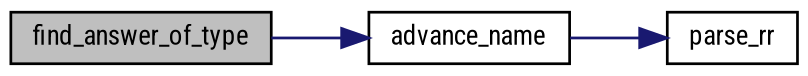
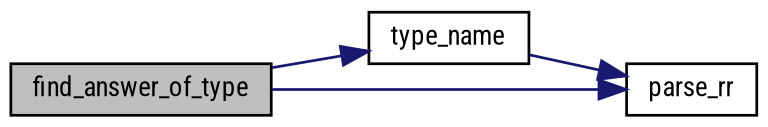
node "advance_name": label "advance_name" -> "type_name"
edge "find_answer_of_type" -> "parse_rr": added
